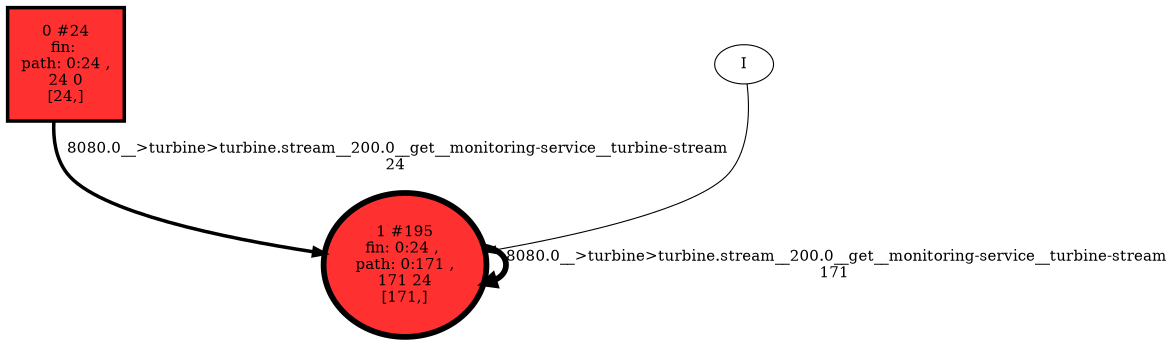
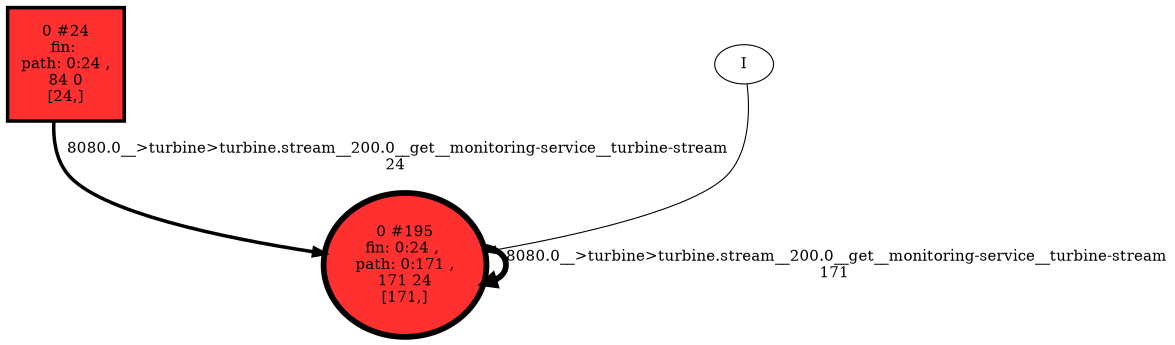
node "0 #24 fin: path: 0:24 , 24 0 [24,]": label "0 #24 fin: path: 0:24 , 24 0 [24,]" -> "0 #24 fin: path: 0:24 , 84 0 [24,]"
node "1 #195 fin: 0:24 , path: 0:171 , 171 24 [171,]": label "1 #195 fin: 0:24 , path: 0:171 , 171 24 [171,]" -> "0 #195 fin: 0:24 , path: 0:171 , 171 24 [171,]"
